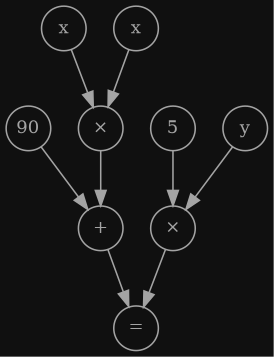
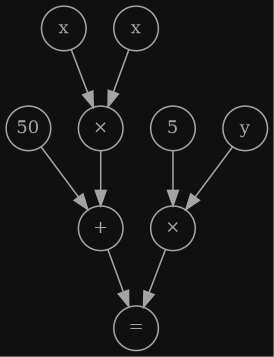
node "90": label "90" -> "50"
